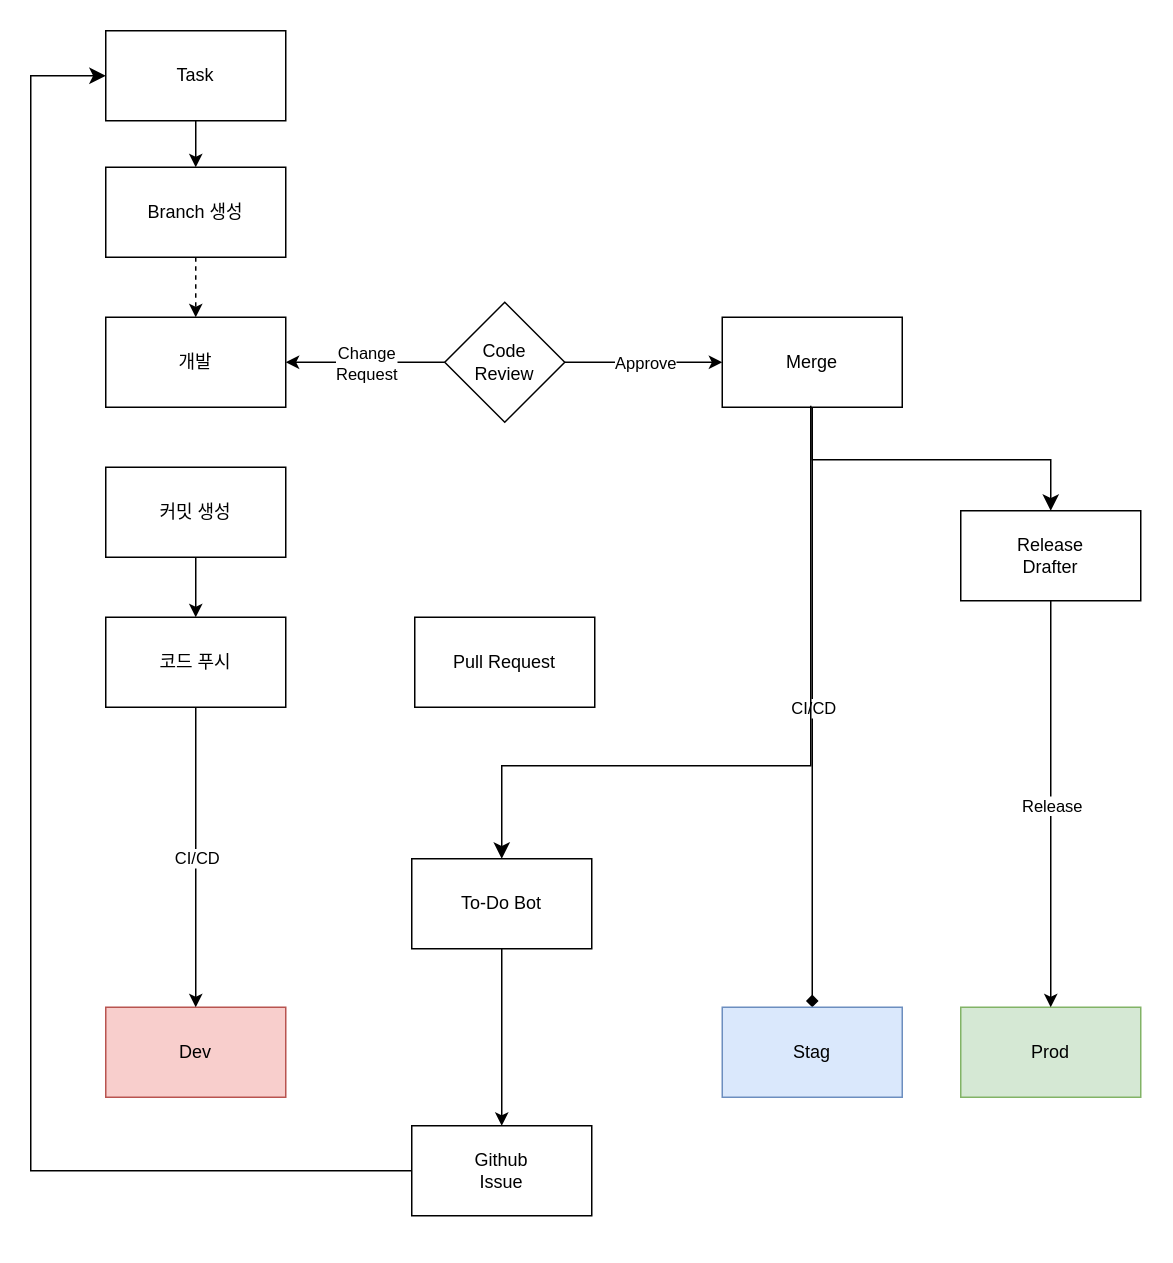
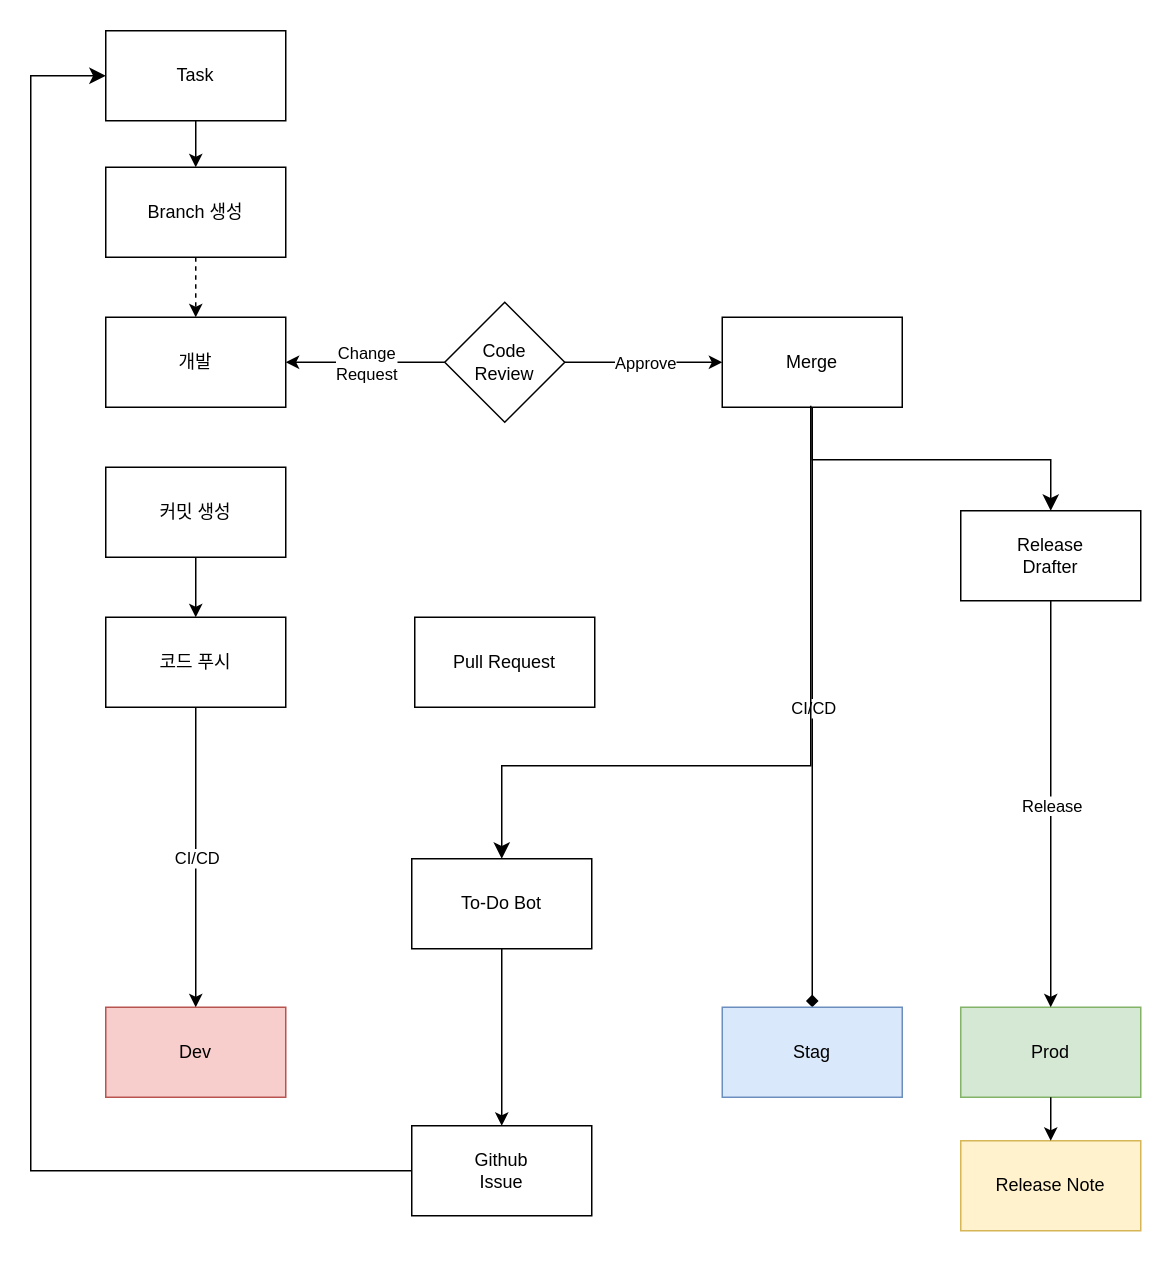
edge "Prod" -> "Release Note": added
node "Release Note": added
